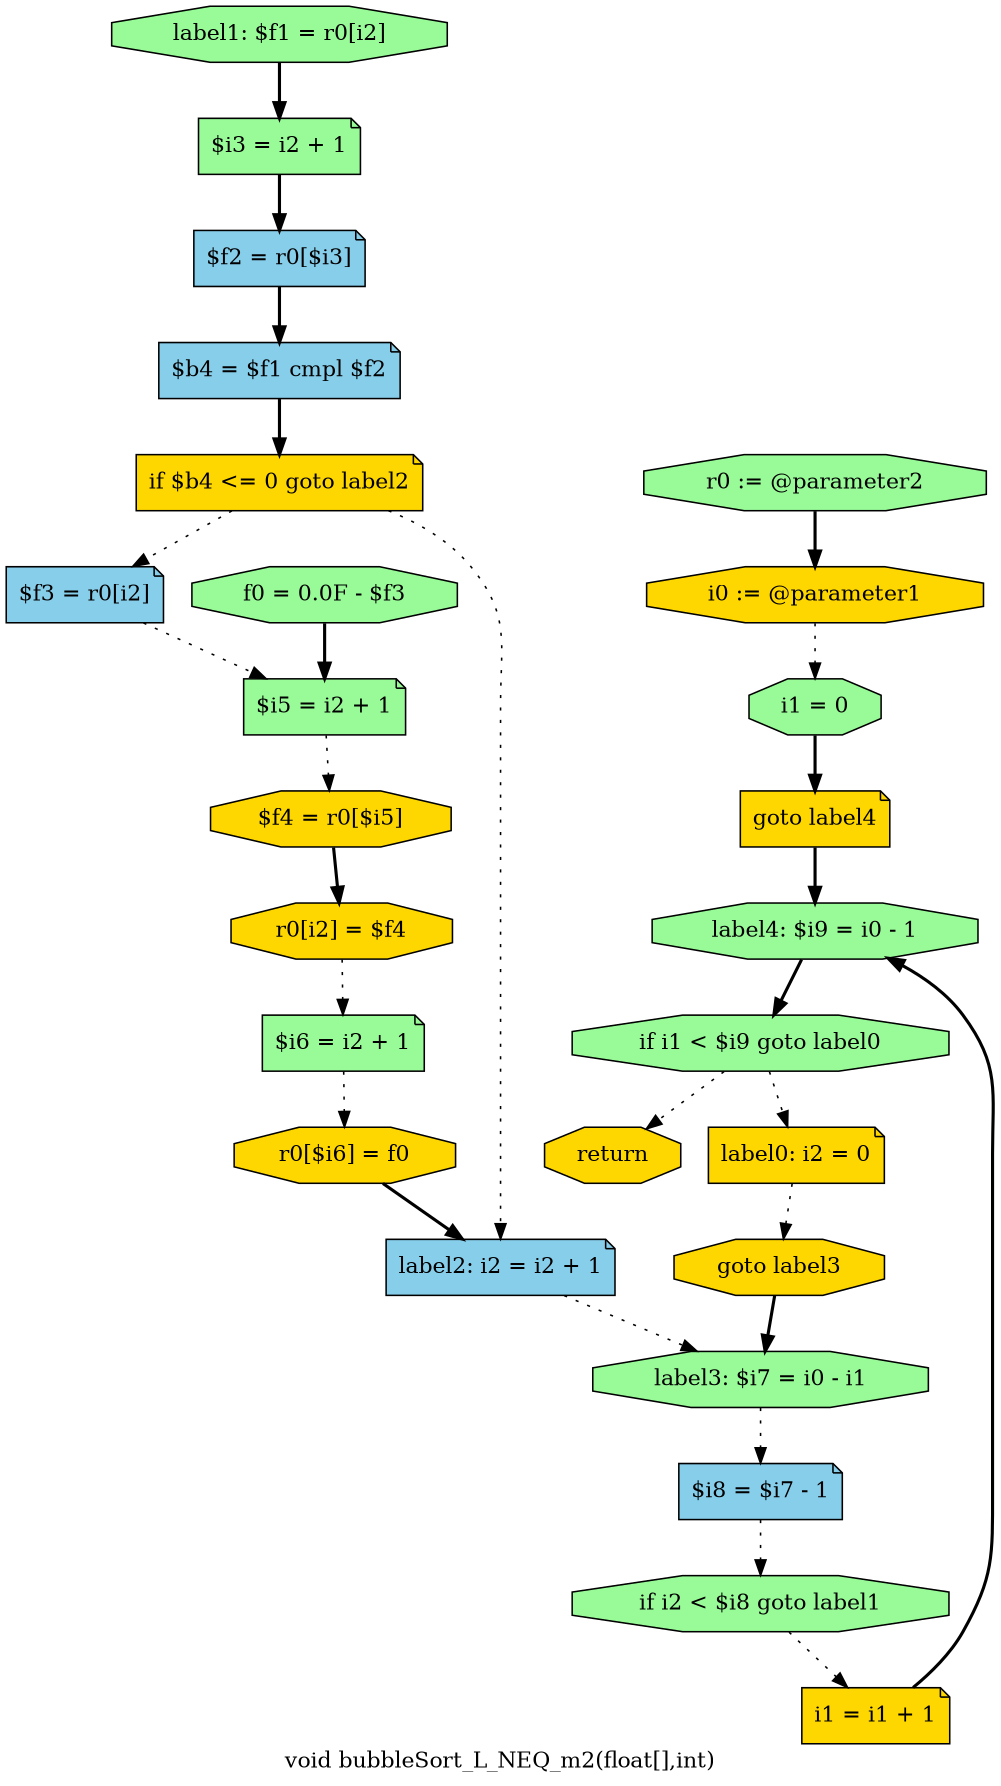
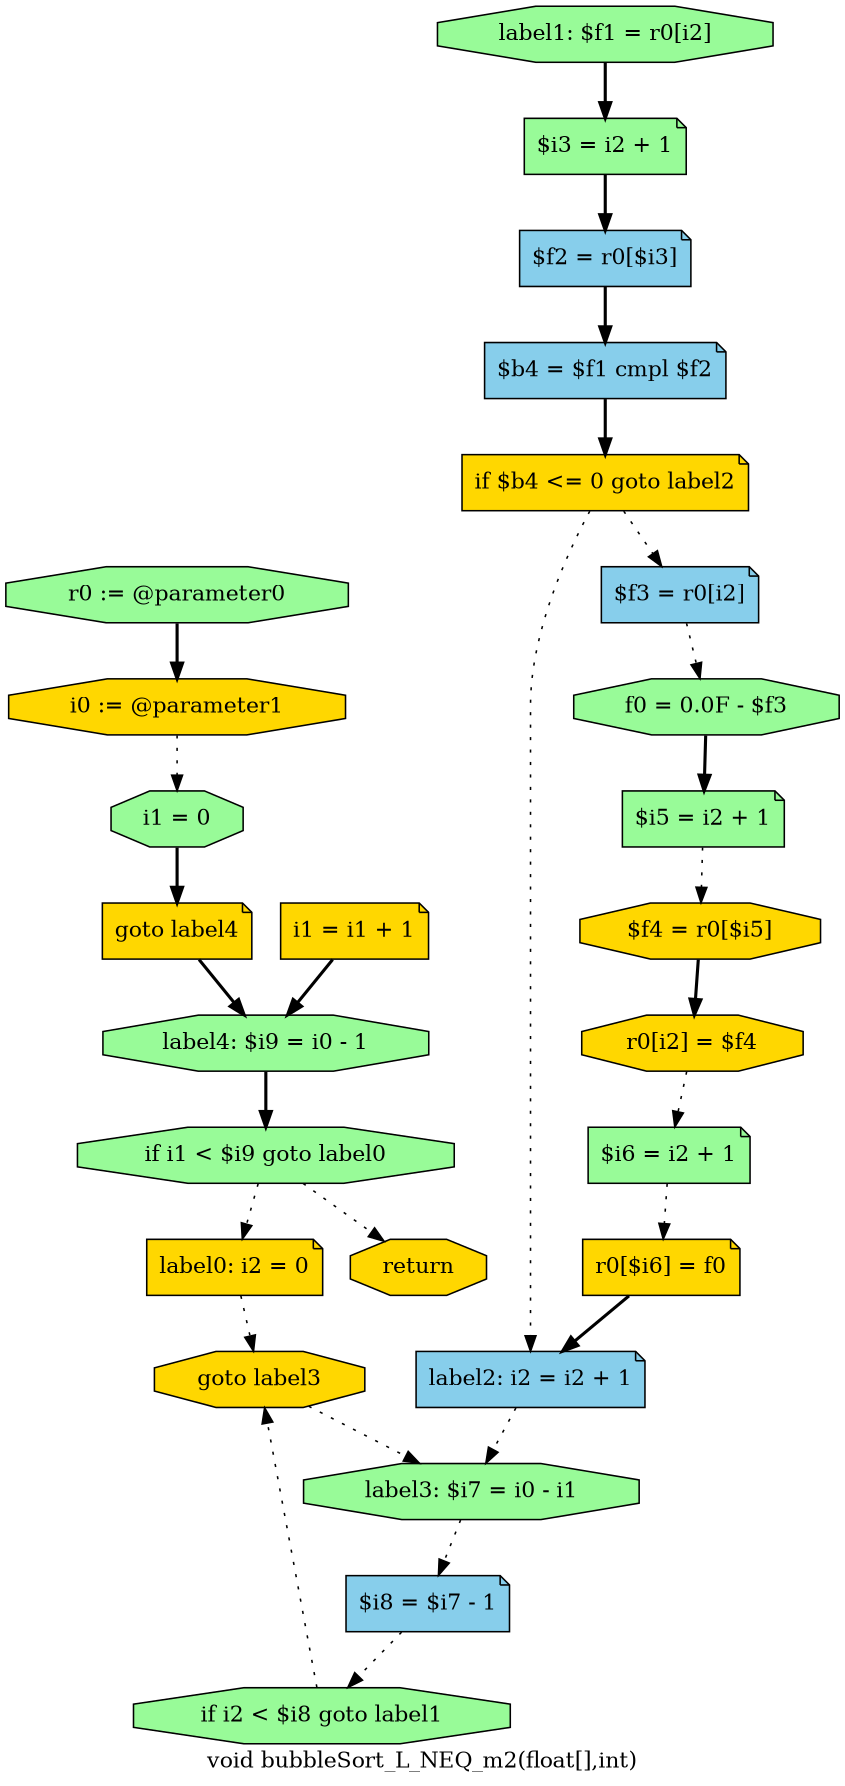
node "r0 := @parameter2": label "r0 := @parameter2" -> "r0 := @parameter0"
edge "$f3 = r0[i2]" -> "$i5 = i2 + 1": now "$f3 = r0[i2]" -> "f0 = 0.0F - $f3"
node "r0[$i6] = f0": shape octagon -> note
edge "goto label3" -> "label3: $i7 = i0 - i1": style bold -> dotted
edge "if i2 < $i8 goto label1" -> "i1 = i1 + 1": now "if i2 < $i8 goto label1" -> "goto label3"
